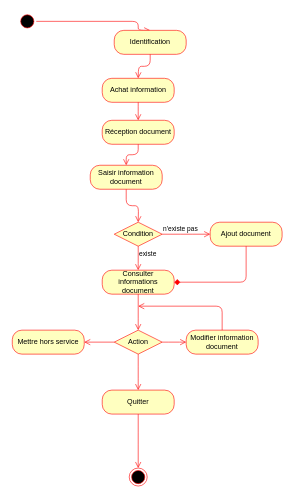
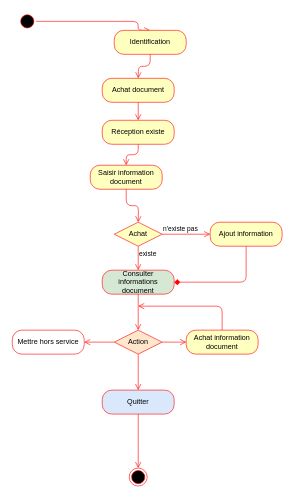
node "Achat information": label "Achat information" -> "Achat document"
node "Réception document": label "Réception document" -> "Réception existe"
node "Condition": label "Condition" -> "Achat"
node "Ajout document": label "Ajout document" -> "Ajout information"
node "Consulter informations document": fillcolor #ffffc0 -> #d5e8d4
node "Mettre hors service": fillcolor #ffffc0 -> #ffffff
node "Action": fillcolor #ffffc0 -> #ffe6cc
node "Modifier information document": label "Modifier information document" -> "Achat information document"
node "Quitter": fillcolor #ffffc0 -> #dae8fc
